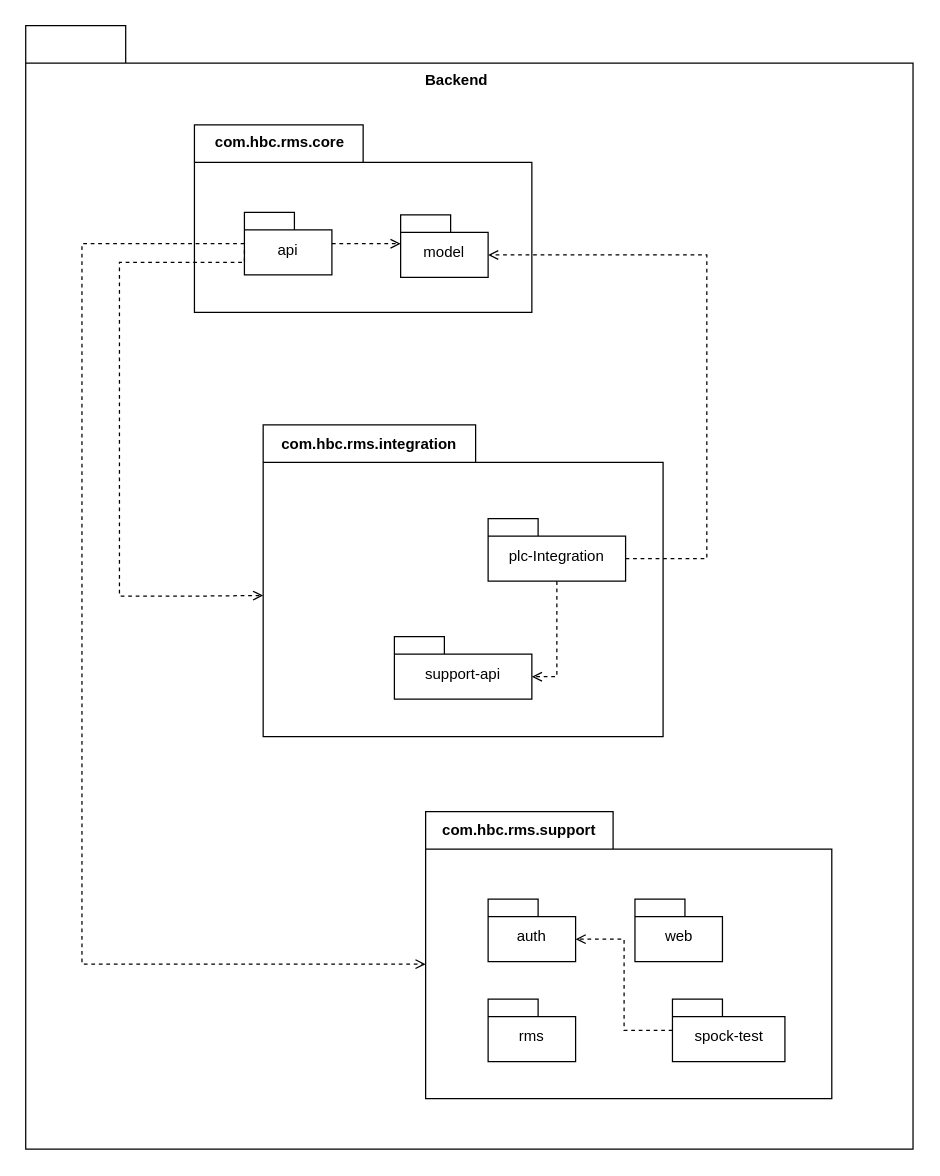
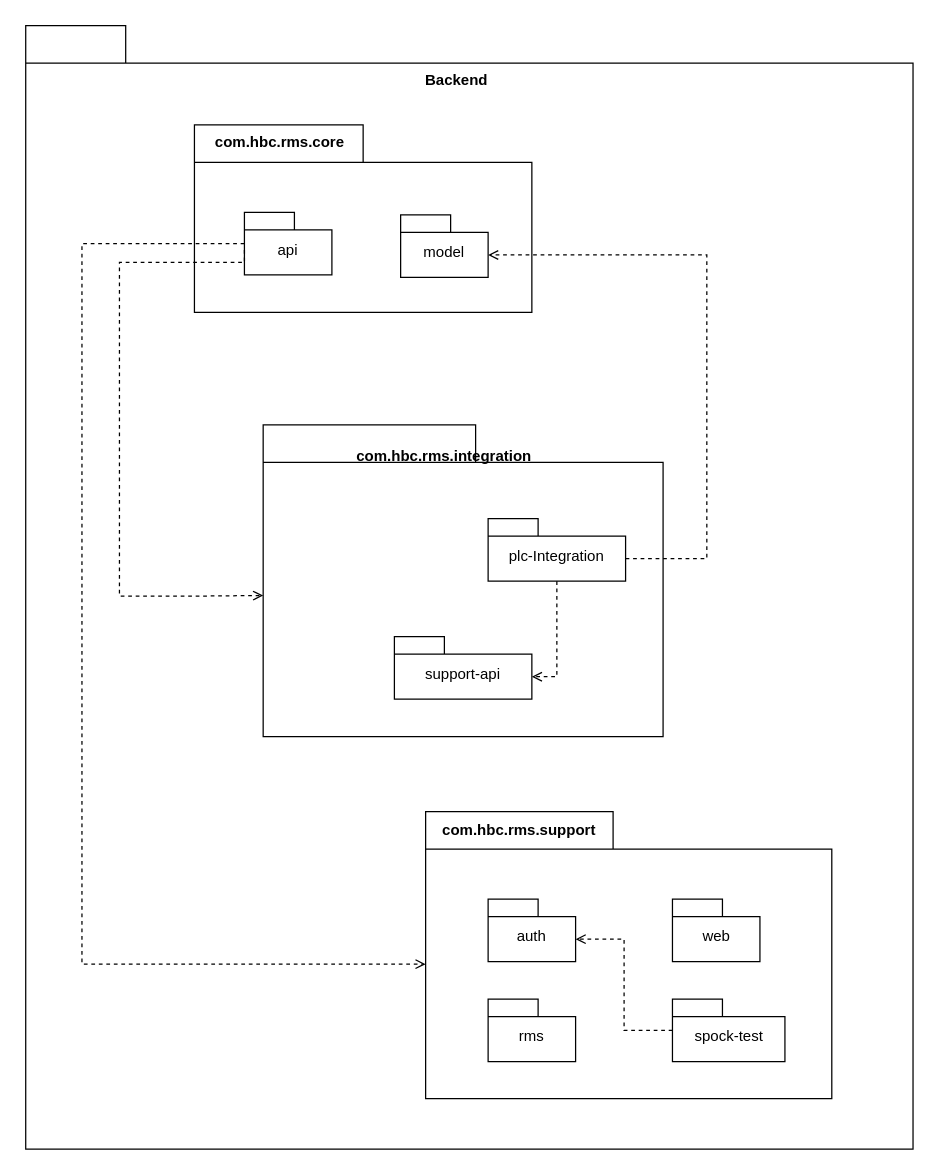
edge "api" -> "model": removed
node "com.hbc.rms.integration": moved (369, 444) -> (444, 456)
node "web": moved (679, 931) -> (716, 931)
